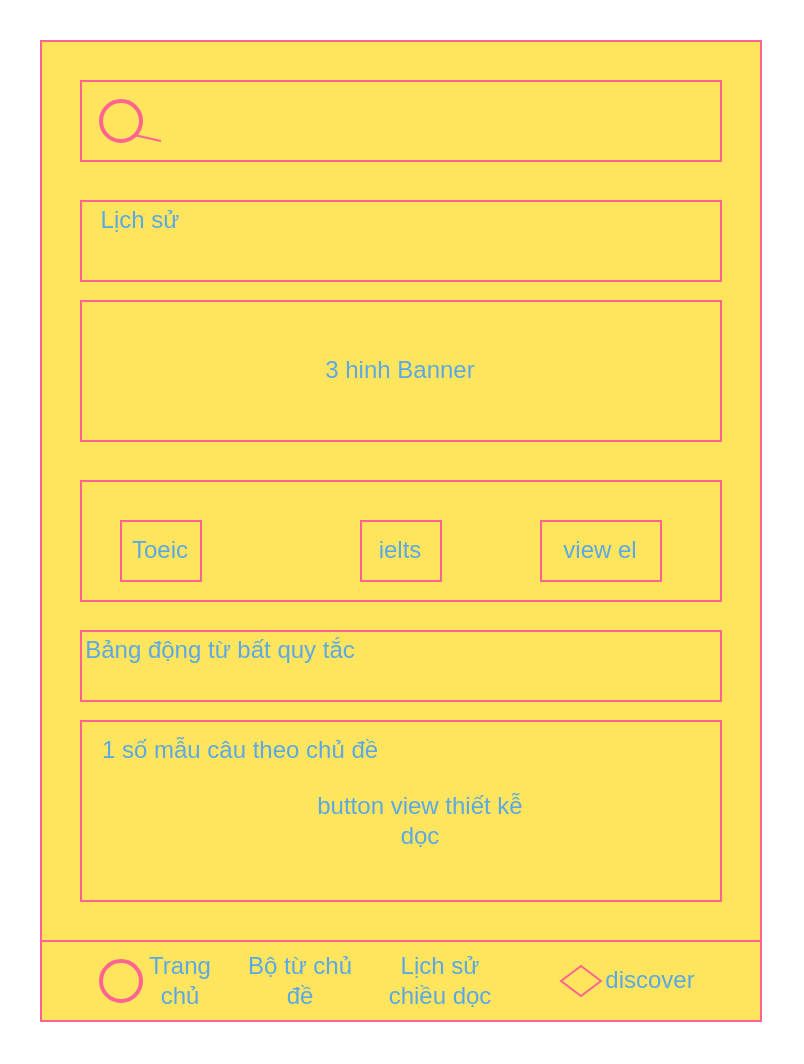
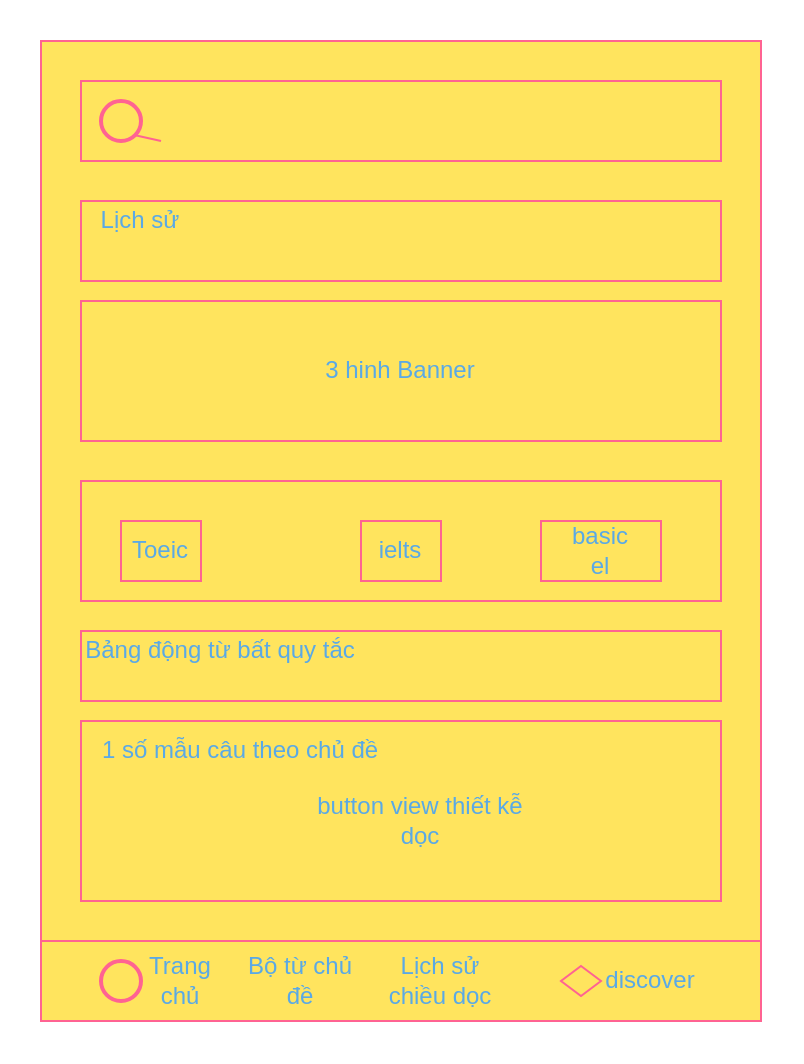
node "view el": label "view el" -> "basic el"
